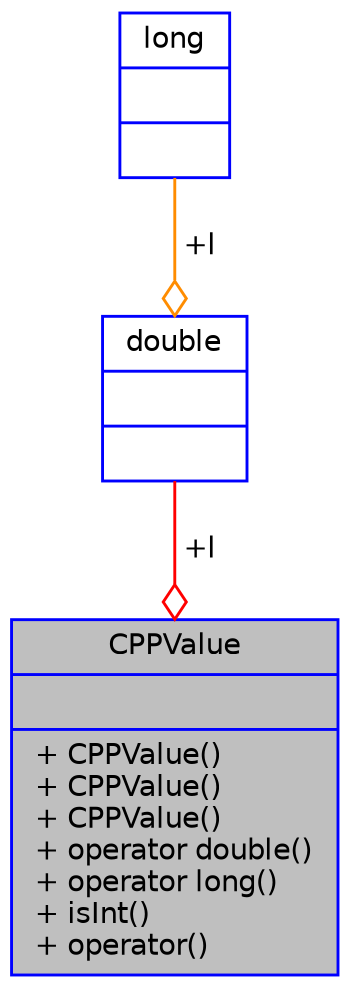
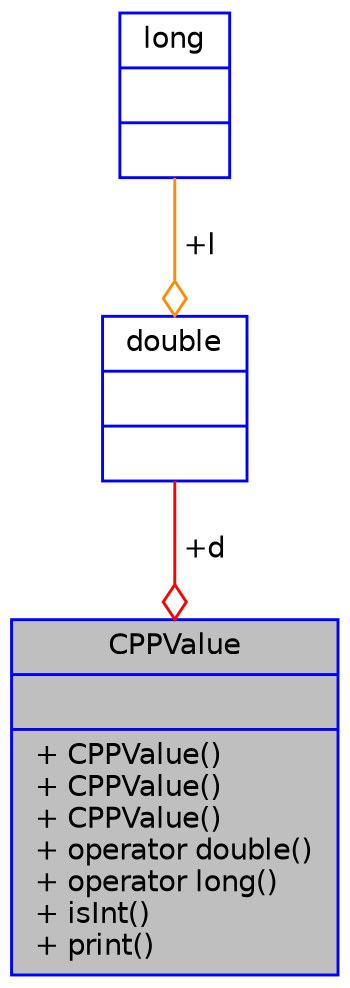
edge "double" -> "CPPValue": label " +l" -> " +d"
node "CPPValue": text "+ operator()" -> "+ print()"
